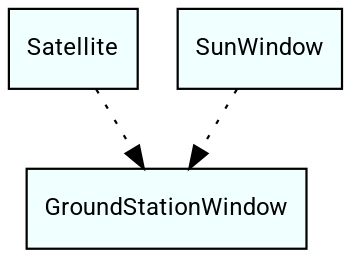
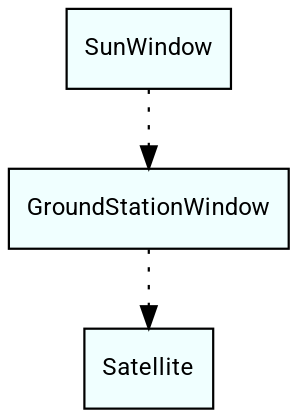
edge "Satellite" -> "GroundStationWindow": reversed
